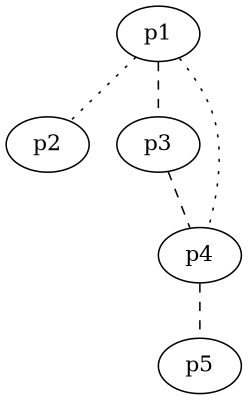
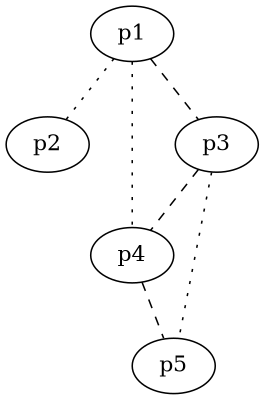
edge "p3" -- "p5": added
